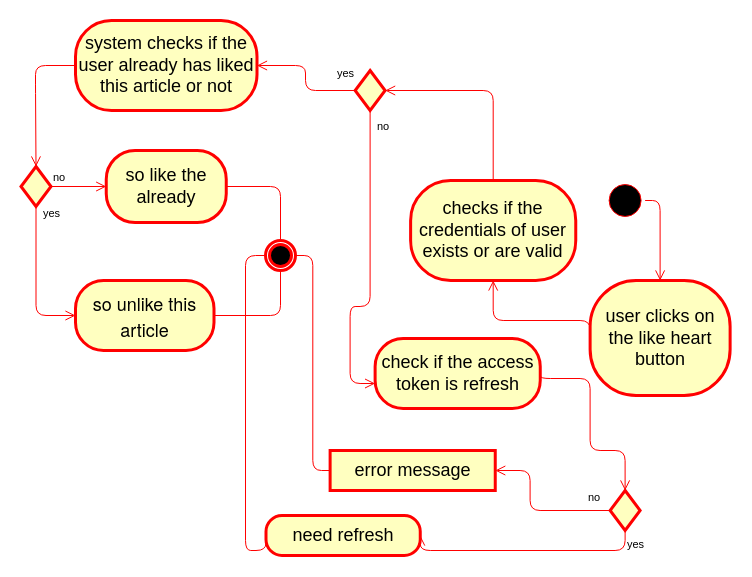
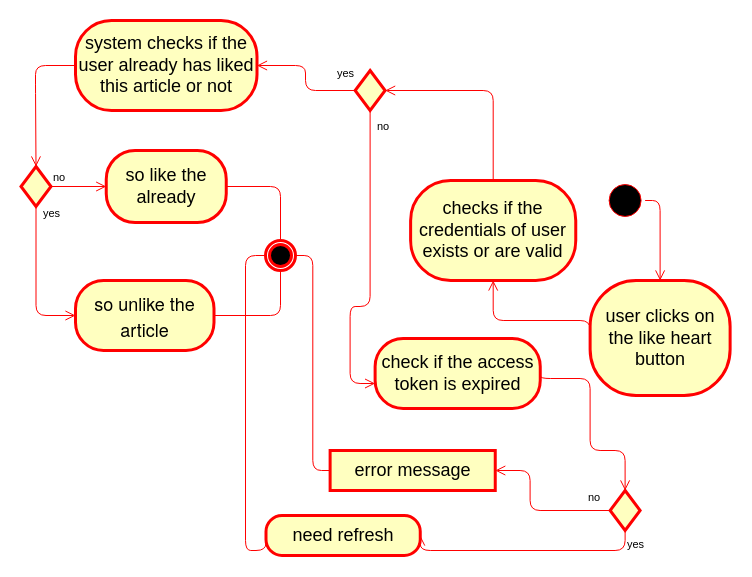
node "so unlike this article": label "so unlike this article" -> "so unlike the article"
node "check if the access token is refresh": label "check if the access token is refresh" -> "check if the access token is expired"
